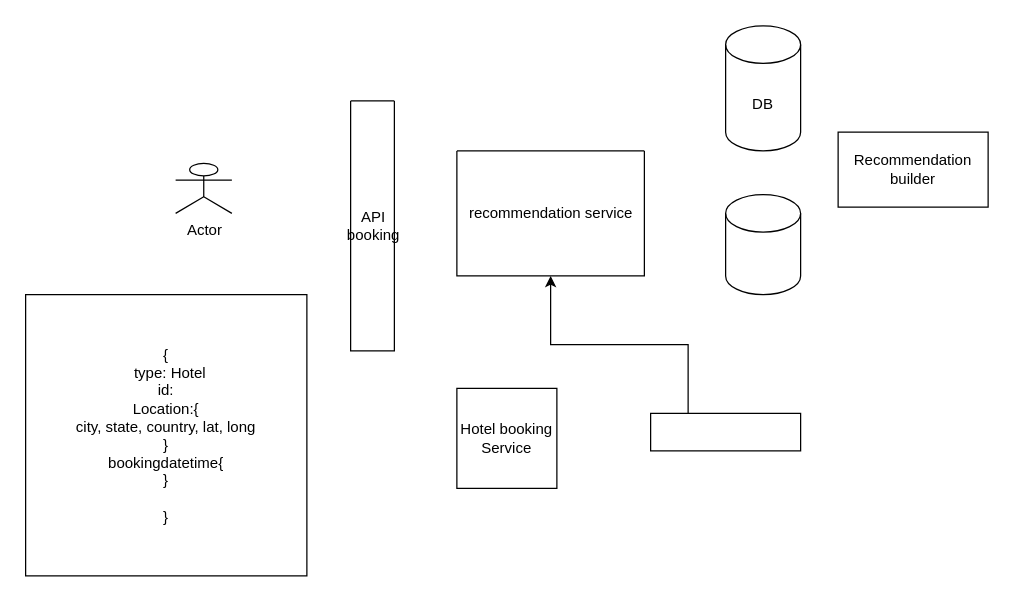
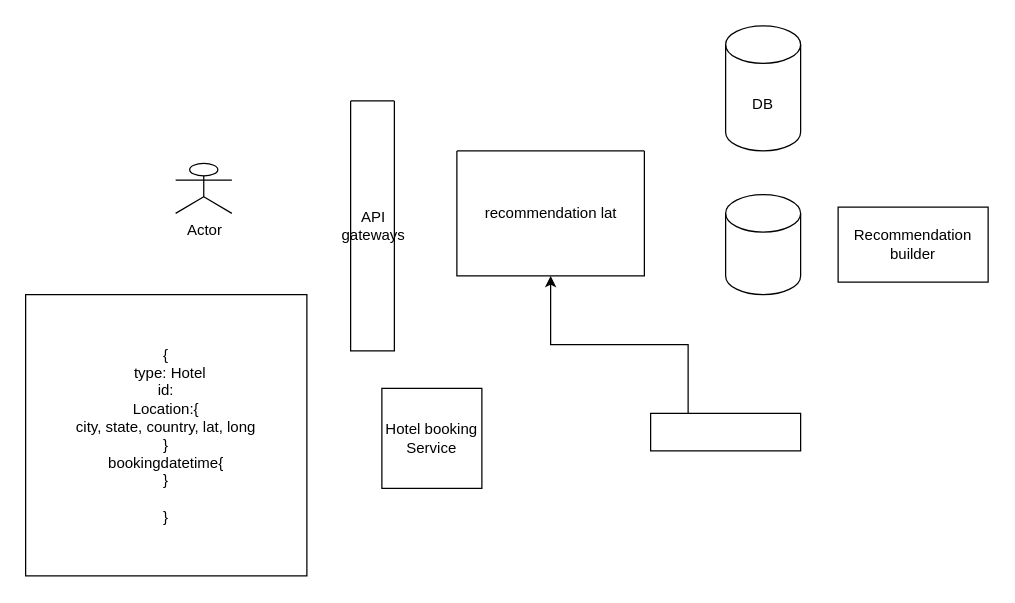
node "Recommendation builder": moved (913, 169) -> (913, 244)
node "recommendation service": label "recommendation service" -> "recommendation lat"
node "API booking": label "API booking" -> "API gateways"
node "Hotel booking Service": moved (507, 438) -> (432, 438)
